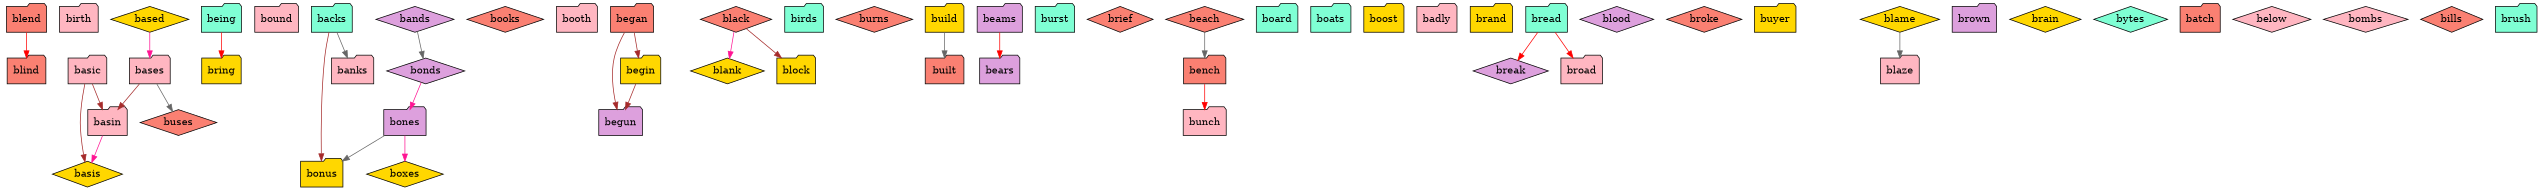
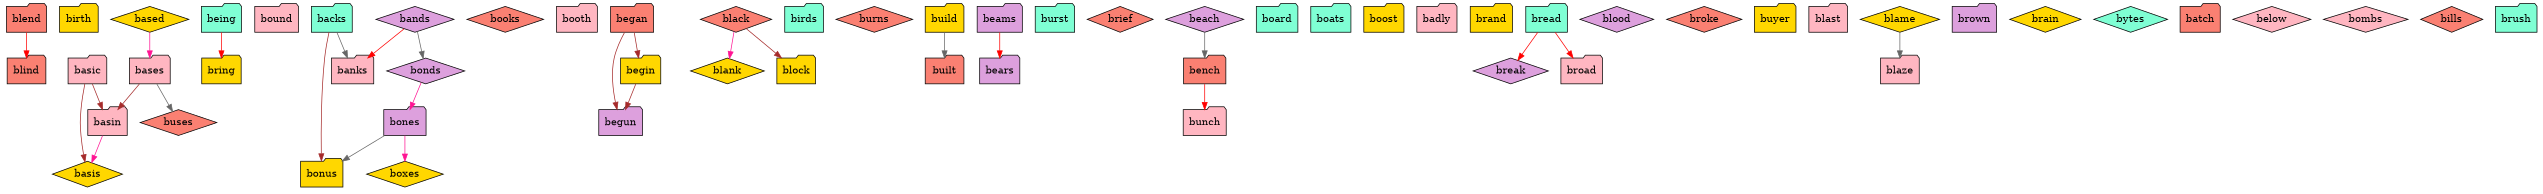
node "birth": fillcolor lightpink -> gold
node "beach": fillcolor salmon -> plum
node "blast": added
edge "bands" -> "banks": added
